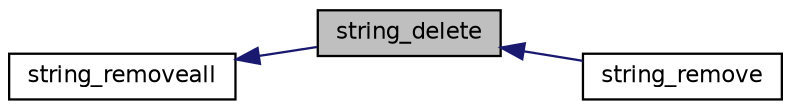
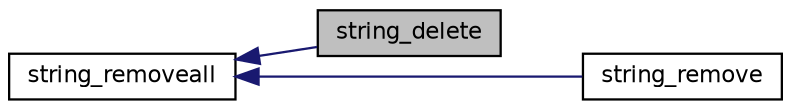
edge "string_remove" -> "string_delete": now "string_remove" -> "string_removeall"
